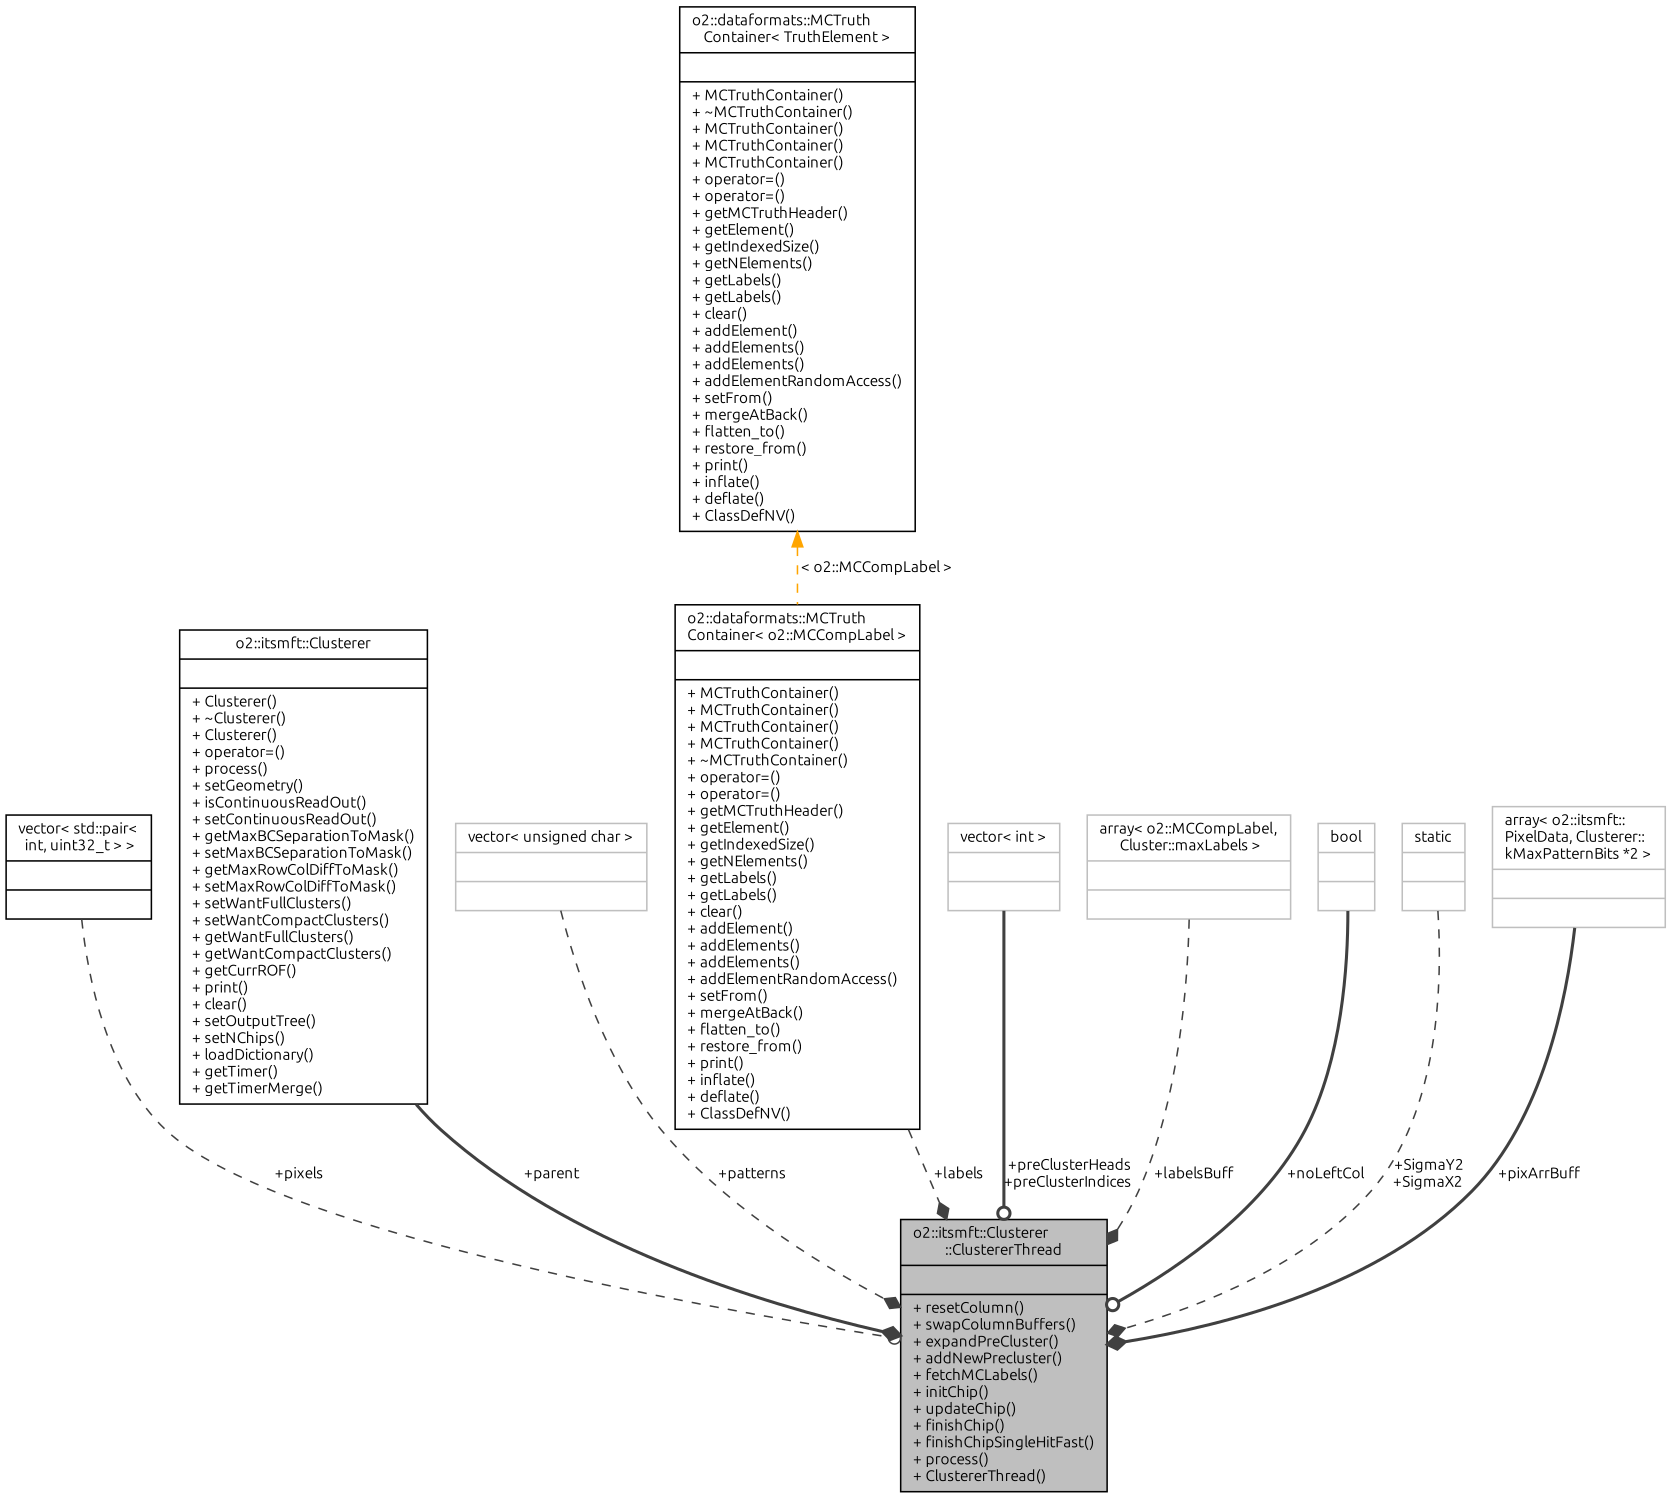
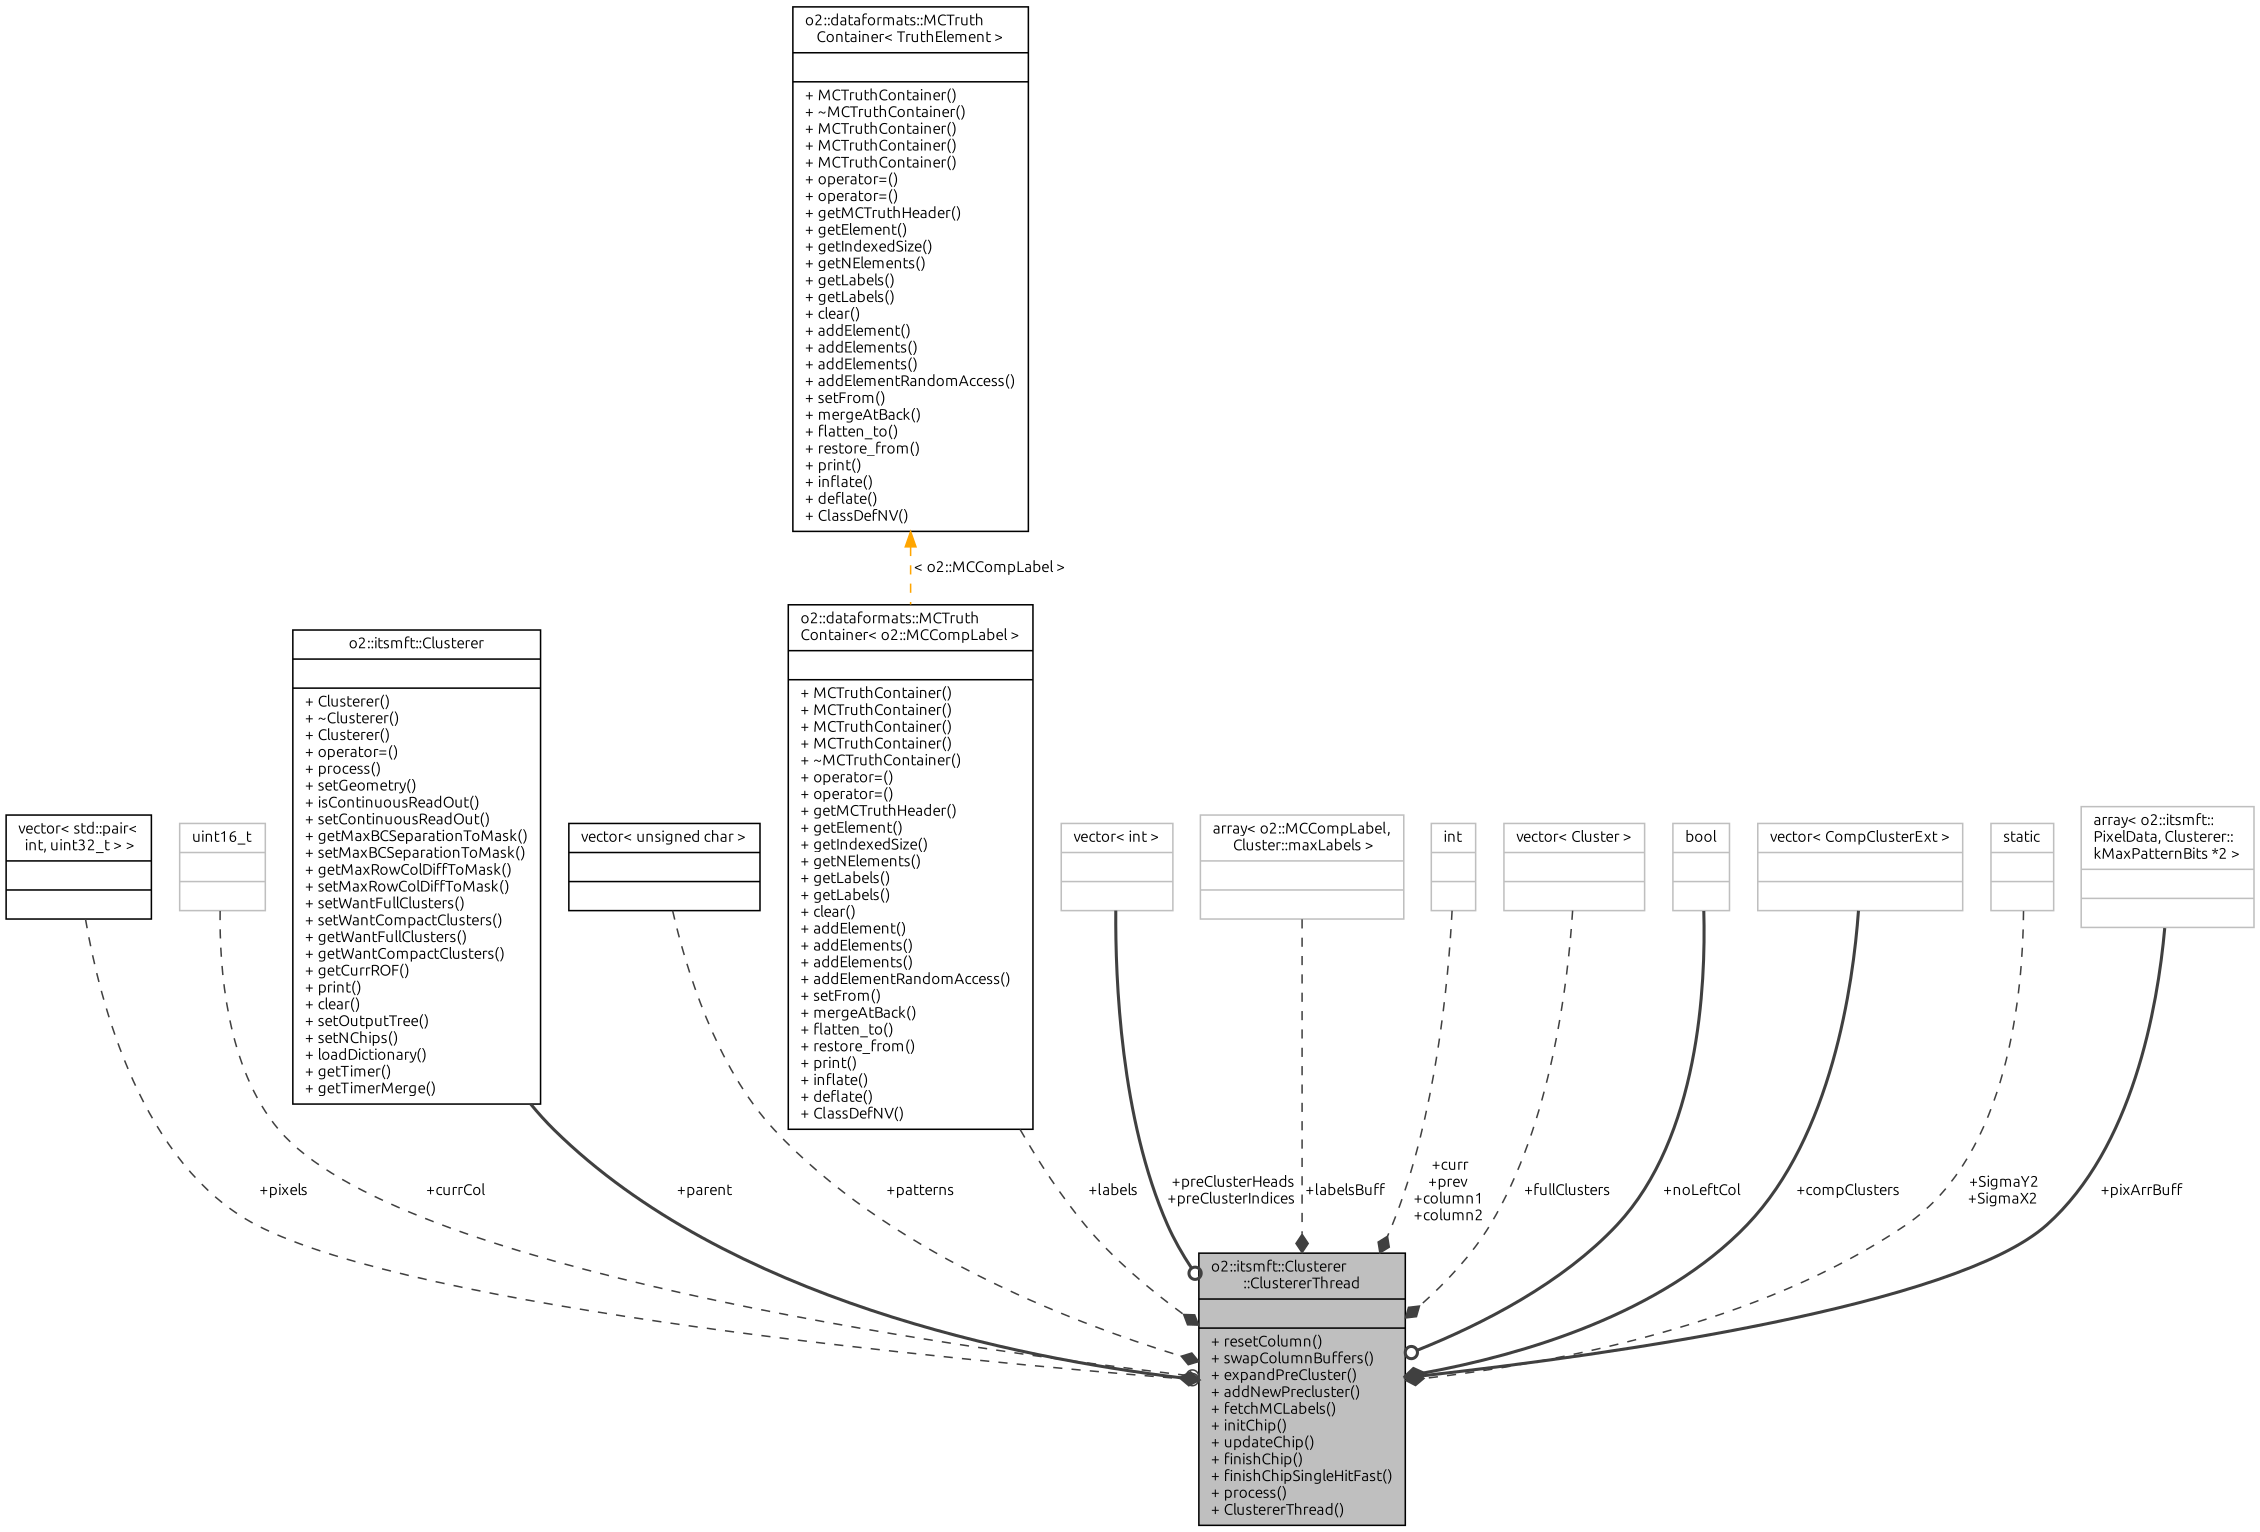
node "uint16_t": added
node "vector< unsigned char >": color grey75 -> black
node "int": added
node "vector< Cluster >": added
node "vector< CompClusterExt >": added
